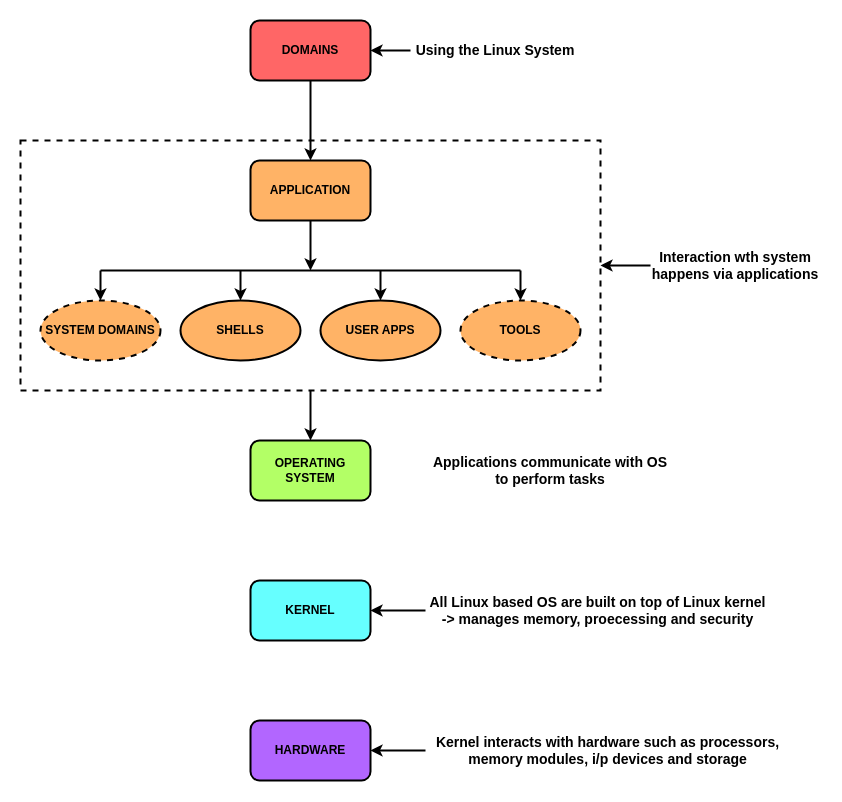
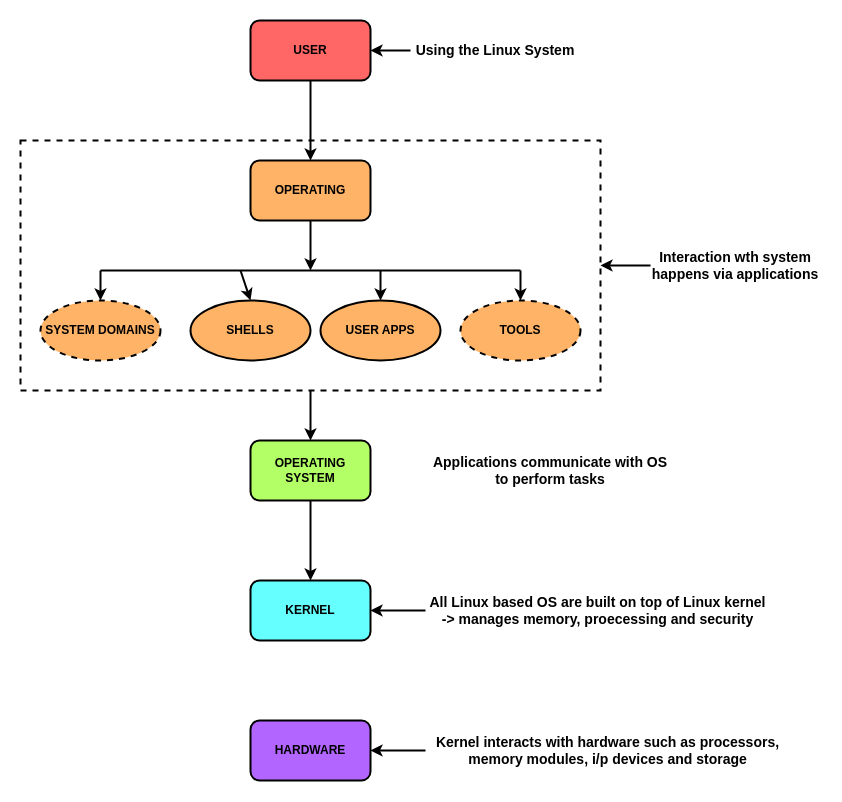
node "DOMAINS": label "DOMAINS" -> "USER"
node "APPLICATION": label "APPLICATION" -> "OPERATING"
node "SHELLS": moved (241, 331) -> (251, 331)
edge "OPERATING SYSTEM" -> "KERNEL": added
